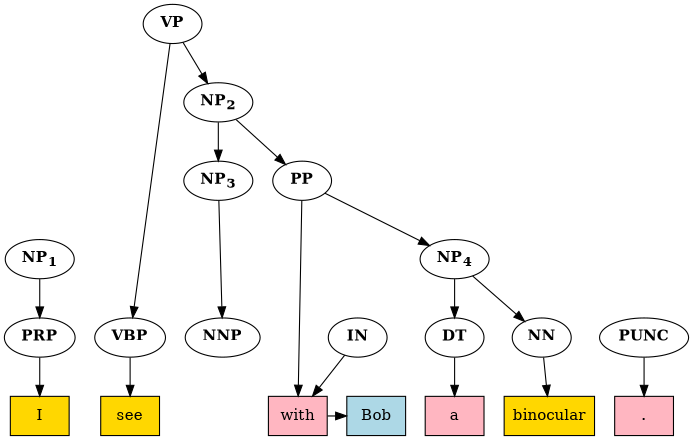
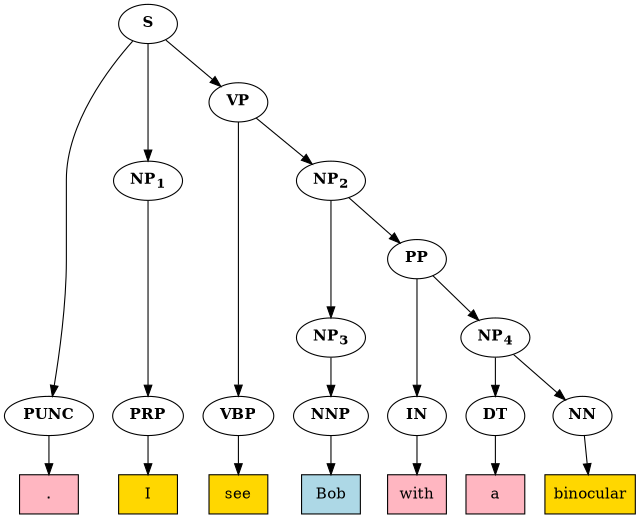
node "S": added
edge "PP" -> "with": now "PP" -> "IN"
edge "with" -> "Bob": now "NNP" -> "Bob"
